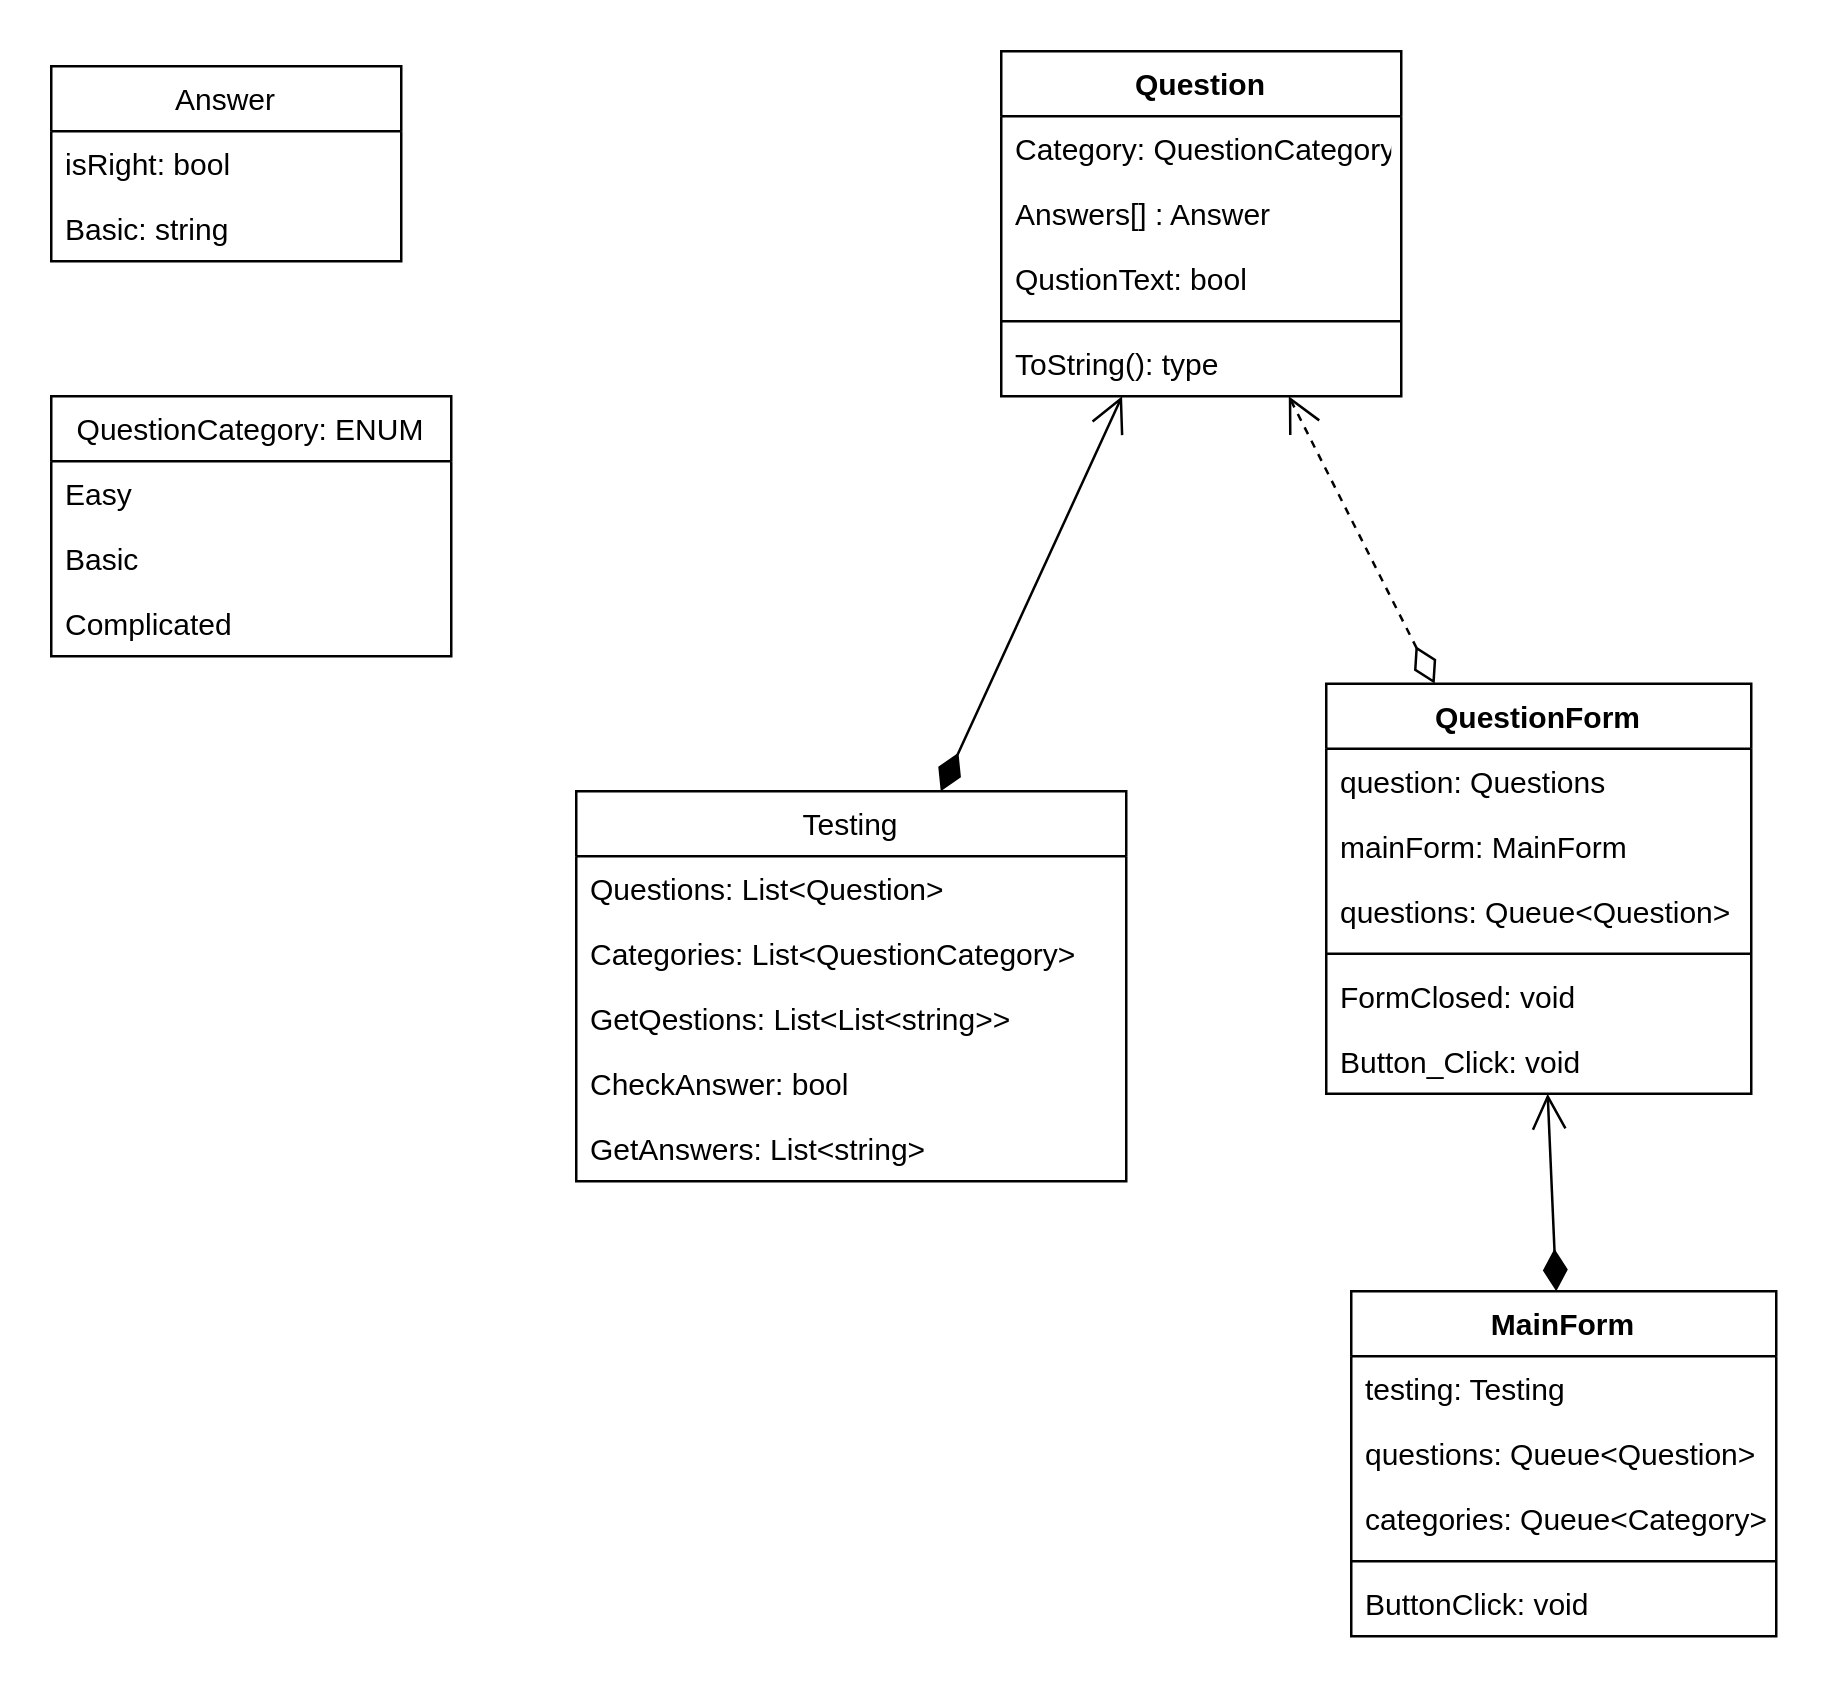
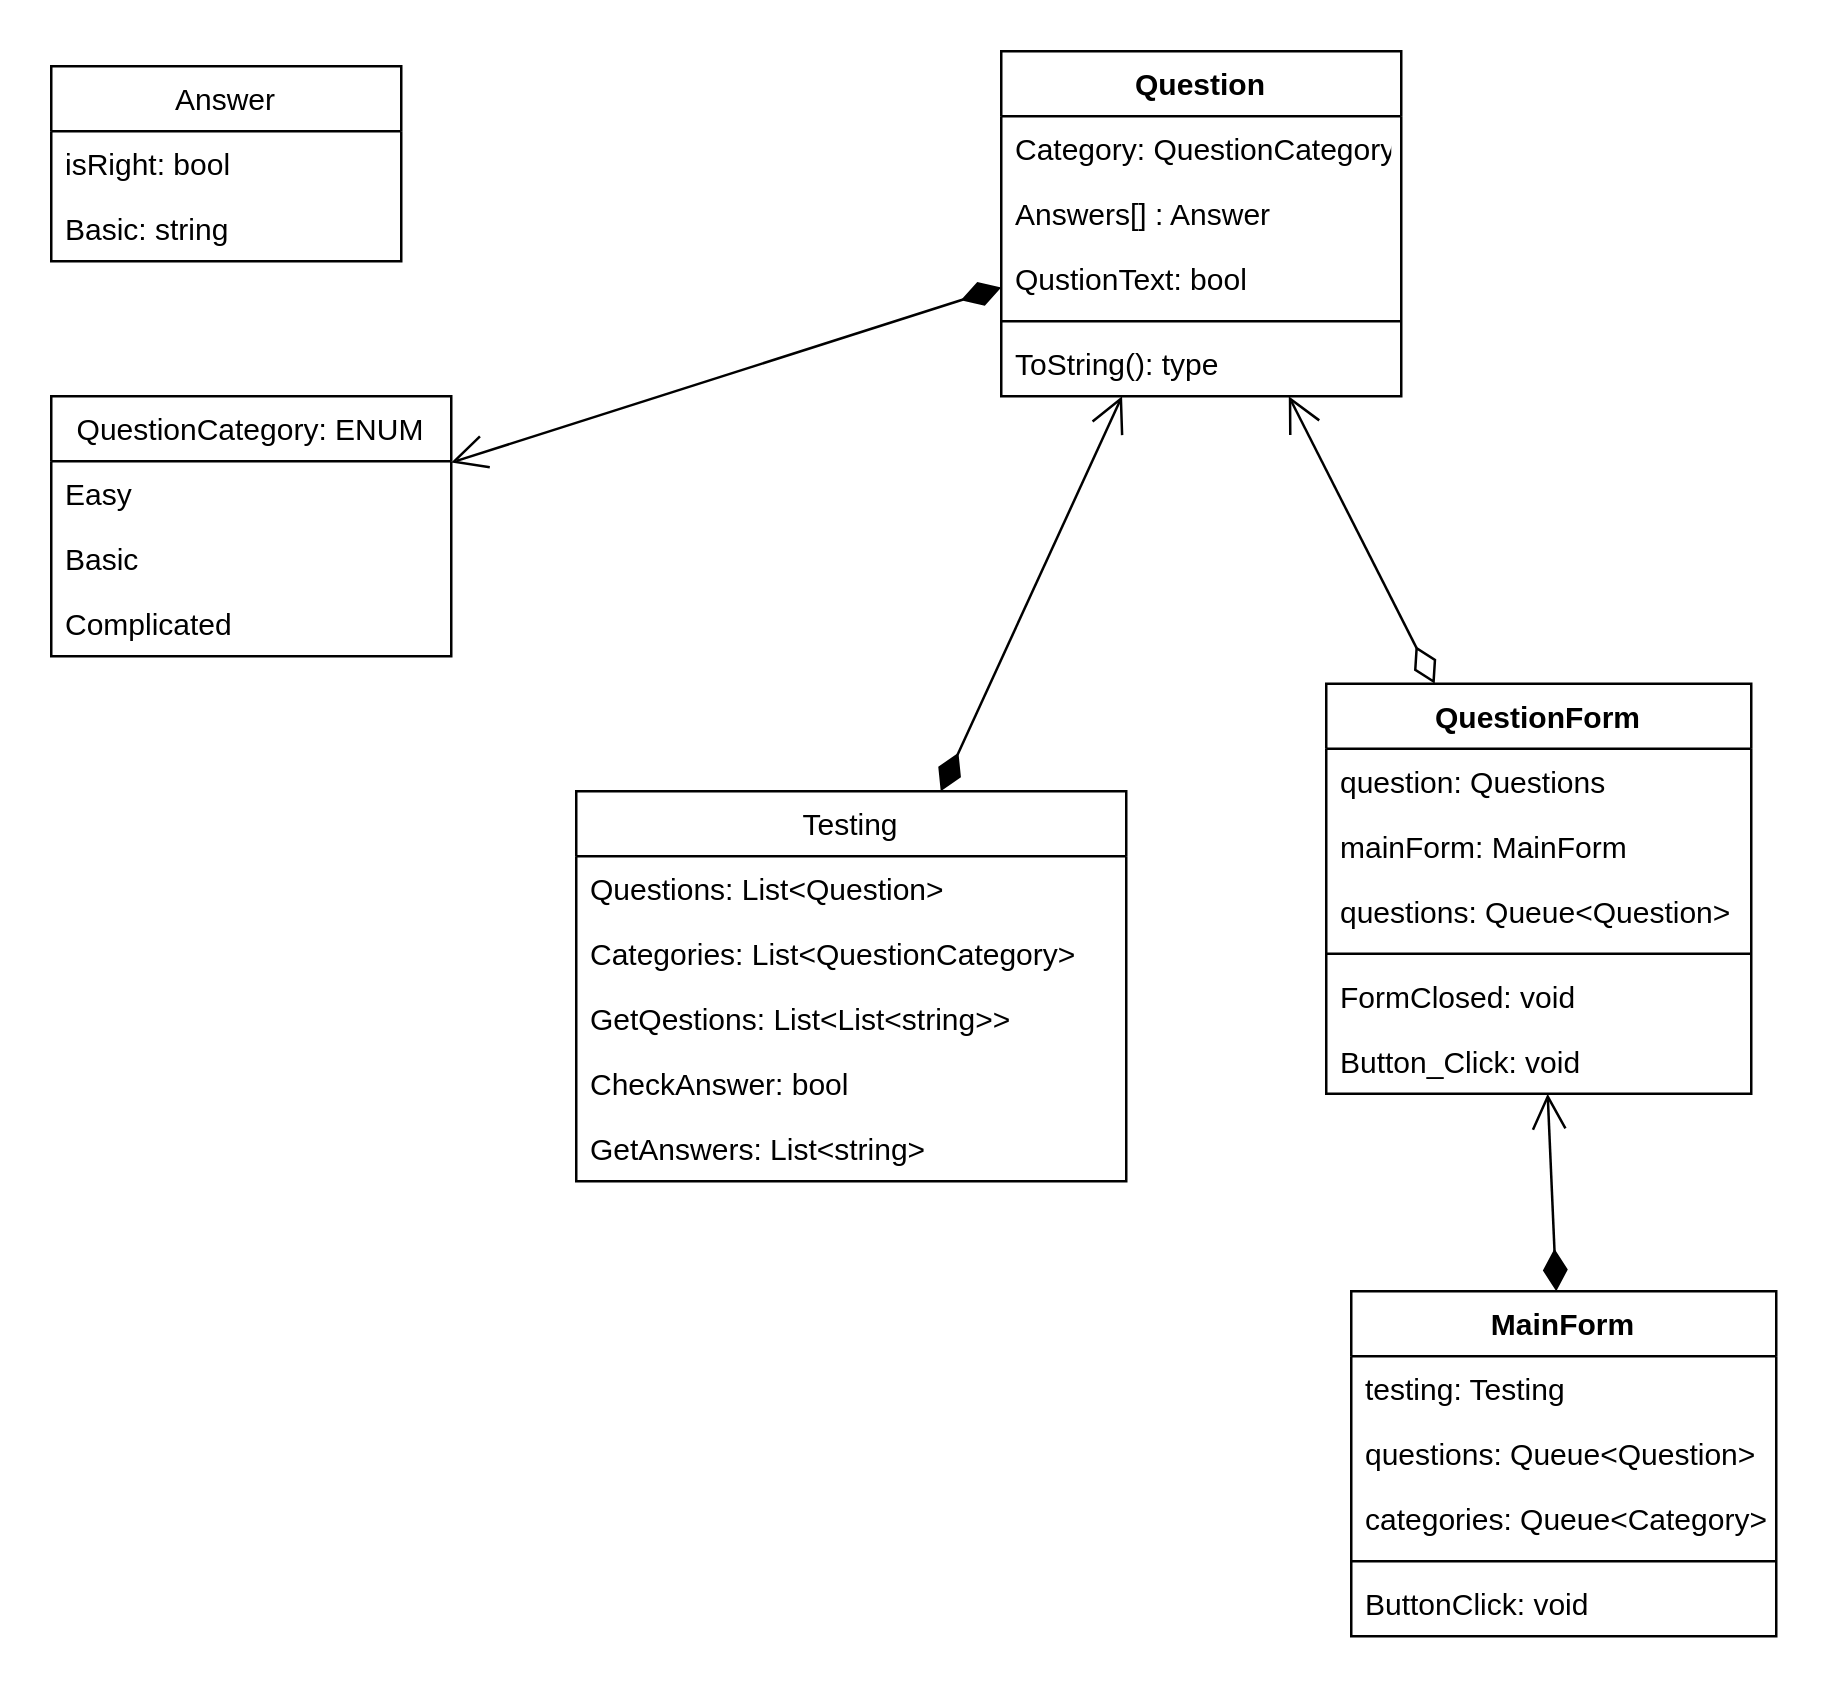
edge "Question" -- "QuestionCategory: ENUM": added
edge "Question" -- "QuestionForm": style dashed -> solid
